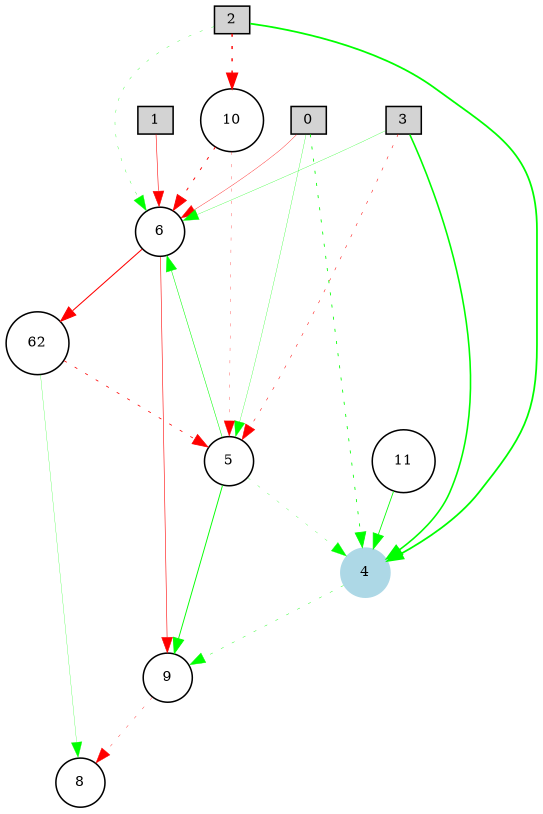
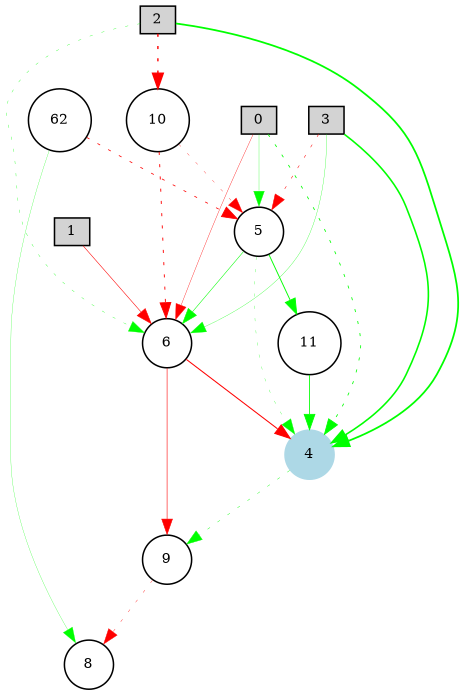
edge "6" -> "62": now "6" -> "4"
edge "5" -> "9": now "5" -> "11"
